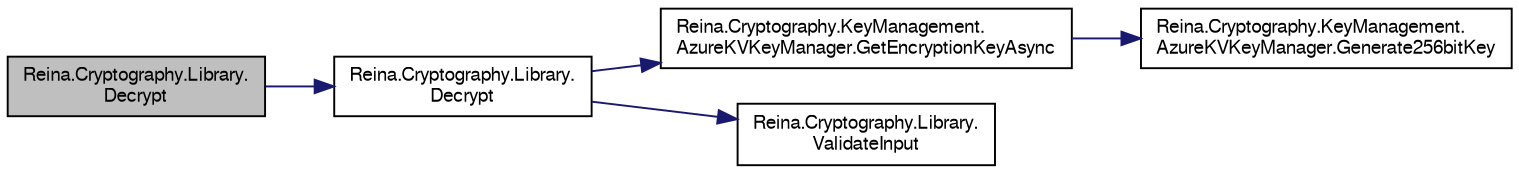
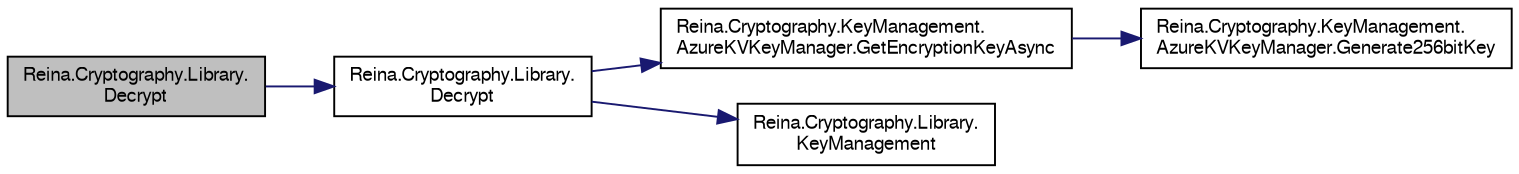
node "Reina.Cryptography.Library. ValidateInput": label "Reina.Cryptography.Library. ValidateInput" -> "Reina.Cryptography.Library. KeyManagement"
